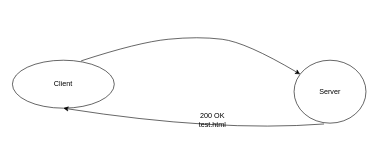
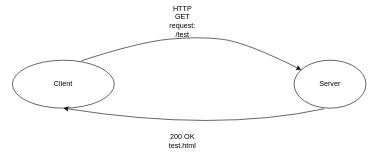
node "HTTP GET request: /test": added
node "Server": size 72x63 -> 72x48
node "200 OK test.html": moved (213, 120) -> (183, 141)
